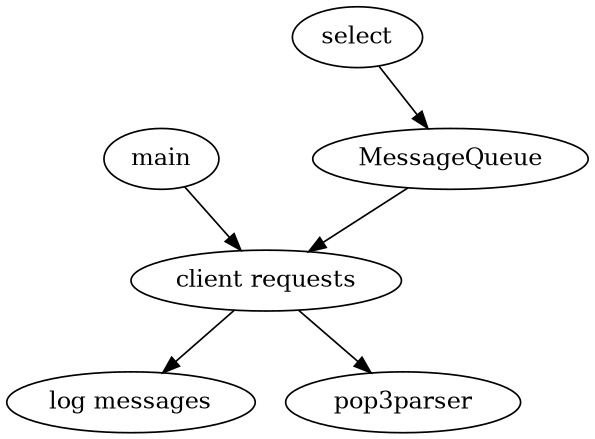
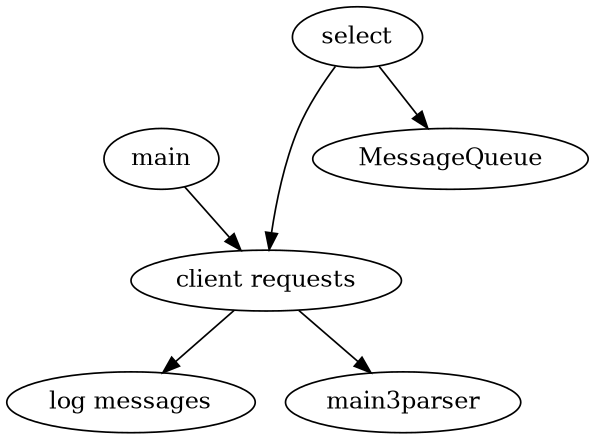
edge "MessageQueue" -> "client requests": now "select" -> "client requests"
node "pop3parser": label "pop3parser" -> "main3parser"
